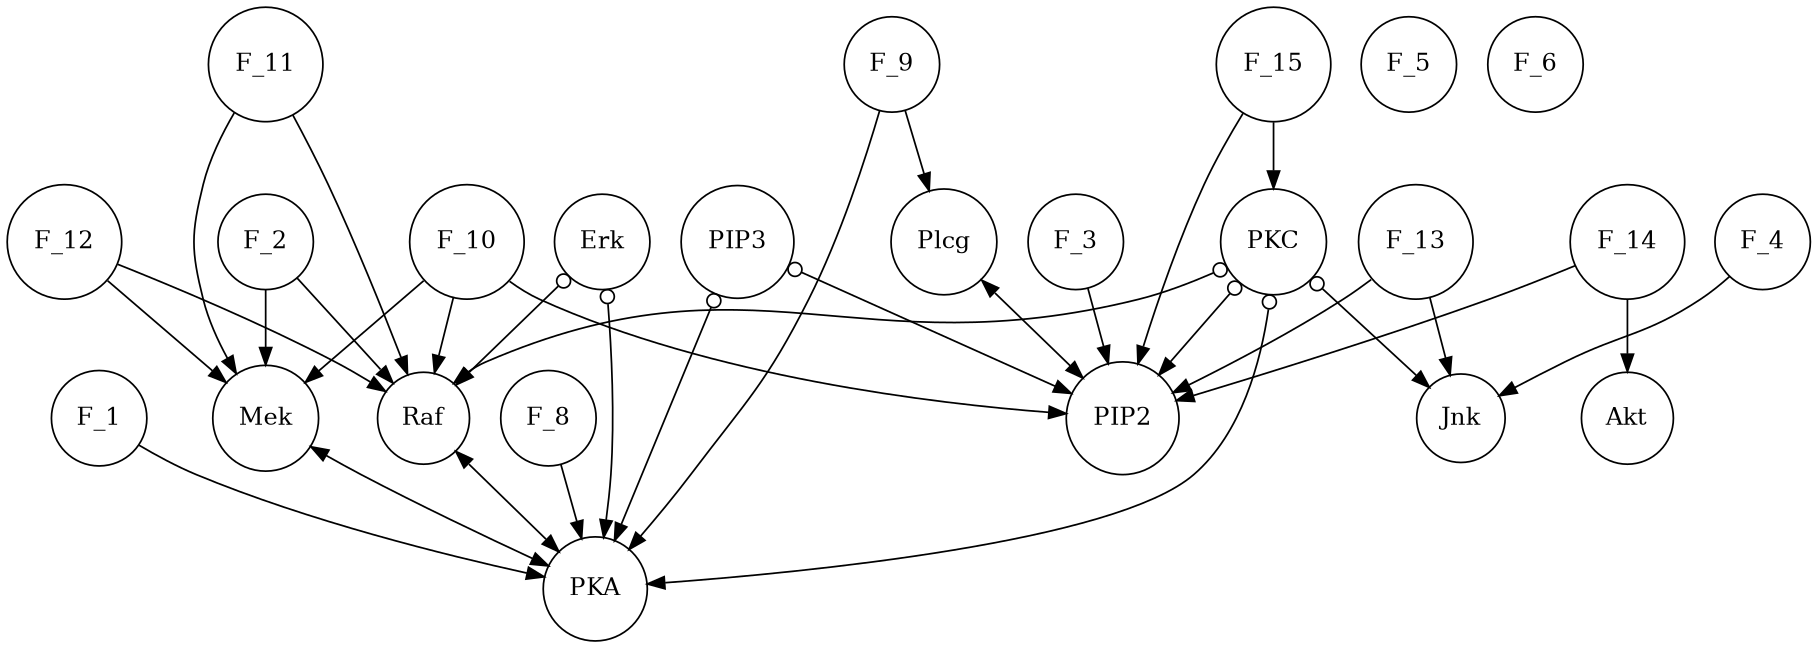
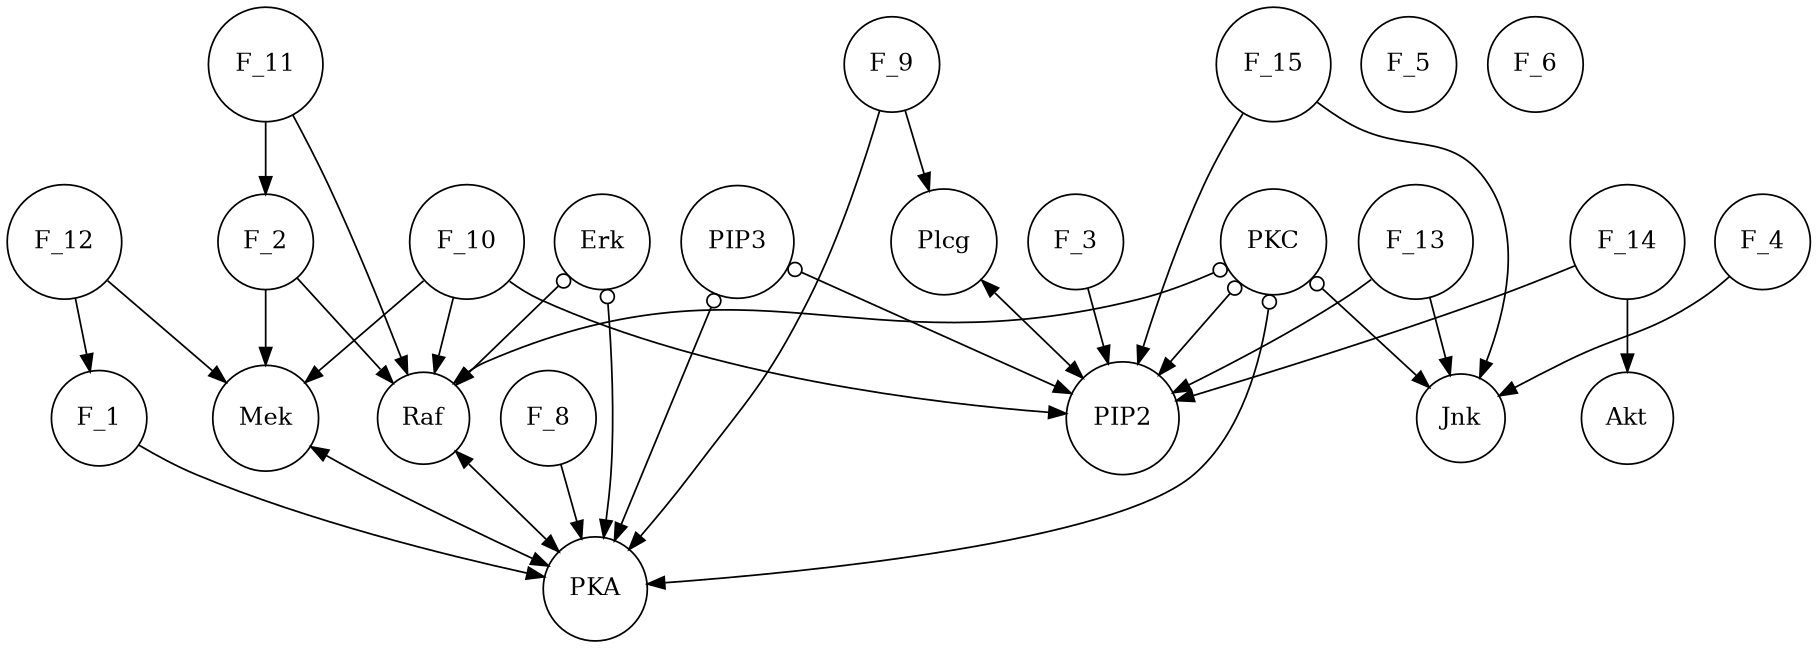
edge "F_15" -> "PKC": now "F_15" -> "Jnk"
edge "F_11" -> "Mek": now "F_11" -> "F_2"
edge "F_12" -> "Raf": now "F_12" -> "F_1"
